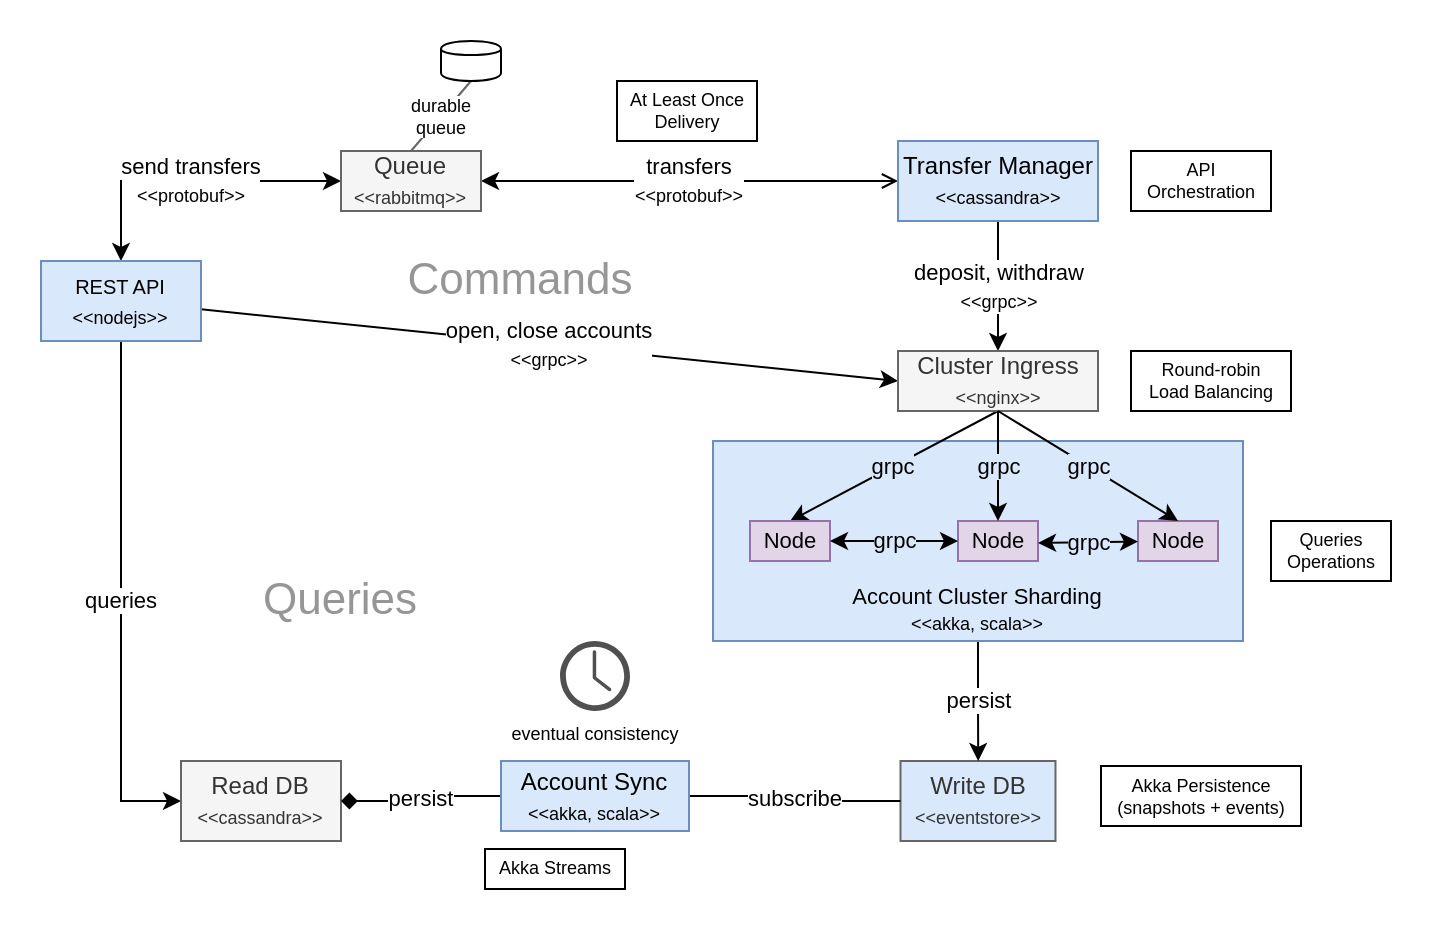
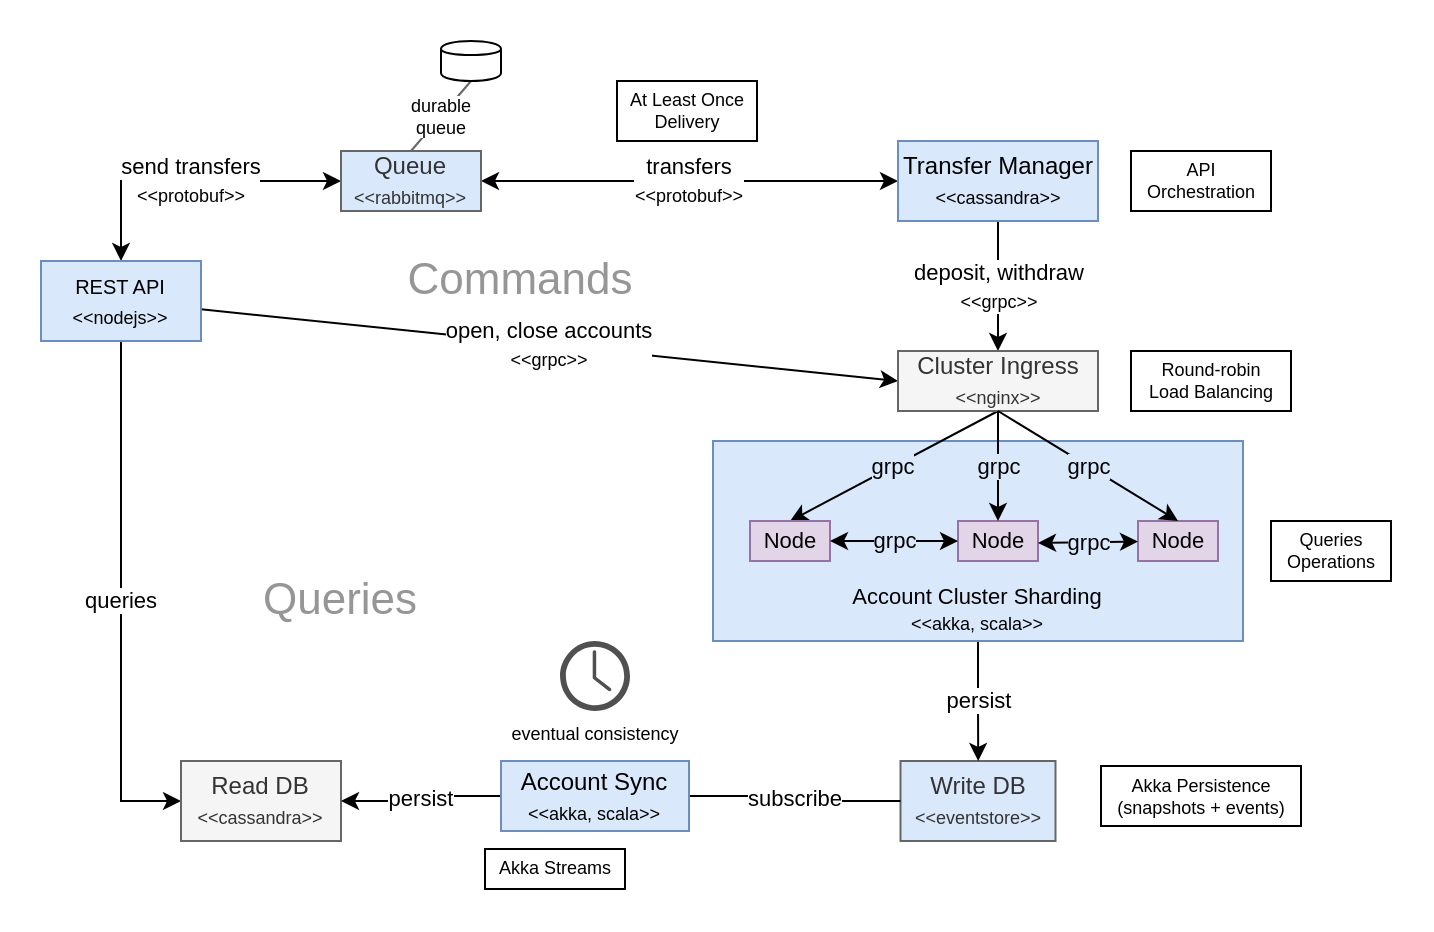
node "Queue <<rabbitmq>>": fillcolor #f5f5f5 -> #dae8fc
edge "Queue <<rabbitmq>>" -- "Transfer Manager <<cassandra>>": arrowhead open -> classic
edge "Account Sync <<akka, scala>>" -> "Read DB <<cassandra>>": arrowhead diamond -> classic
